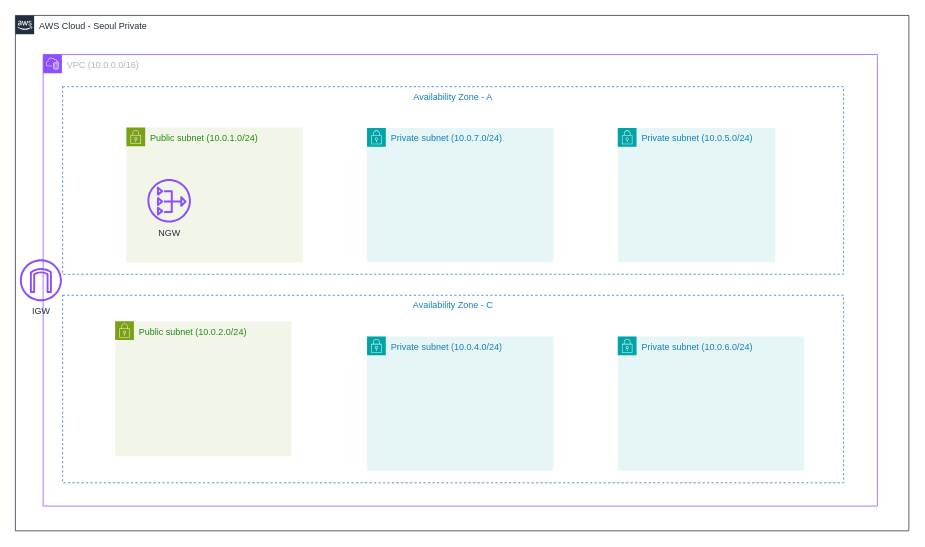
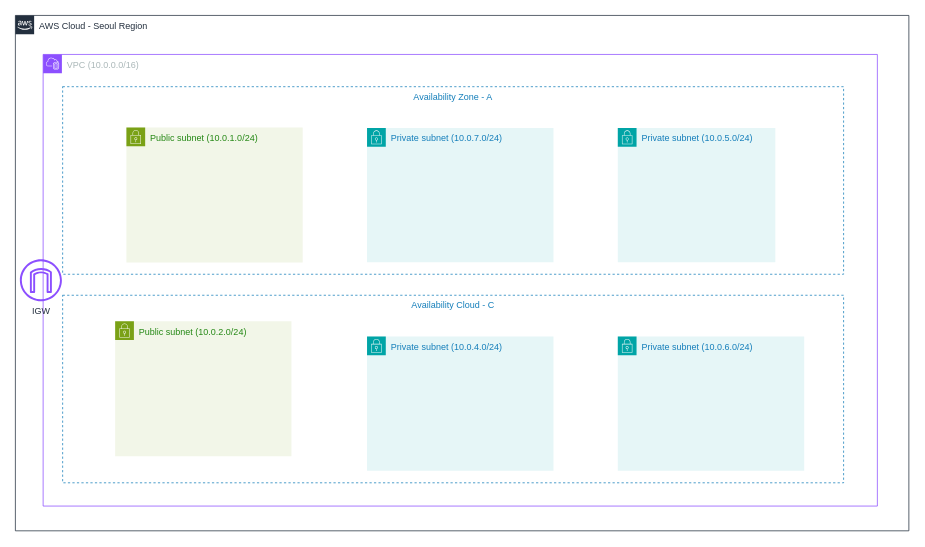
node "AWS Cloud - Seoul Private": label "AWS Cloud - Seoul Private" -> "AWS Cloud - Seoul Region"
node "NGW": removed
node "Availability Zone - C": label "Availability Zone - C" -> "Availability Cloud - C"
